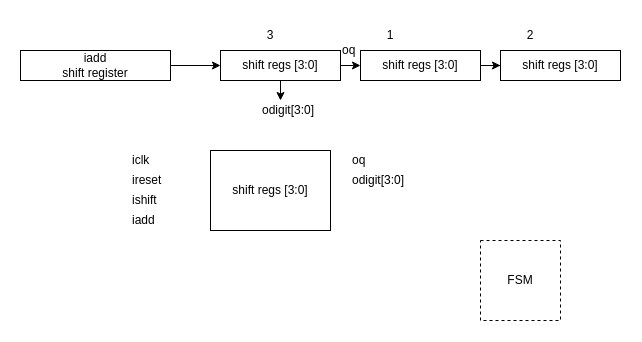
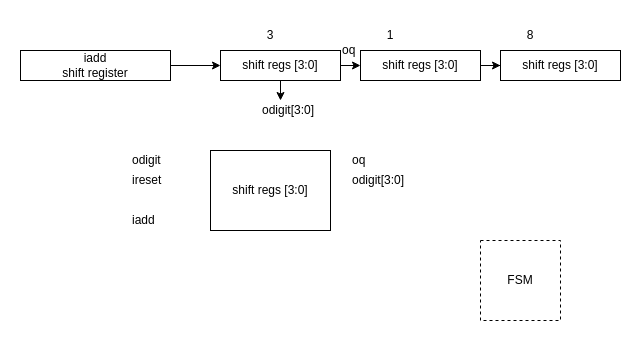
node "2": label "2" -> "8"
node "iclk": label "iclk" -> "odigit"
node "ishift": removed
